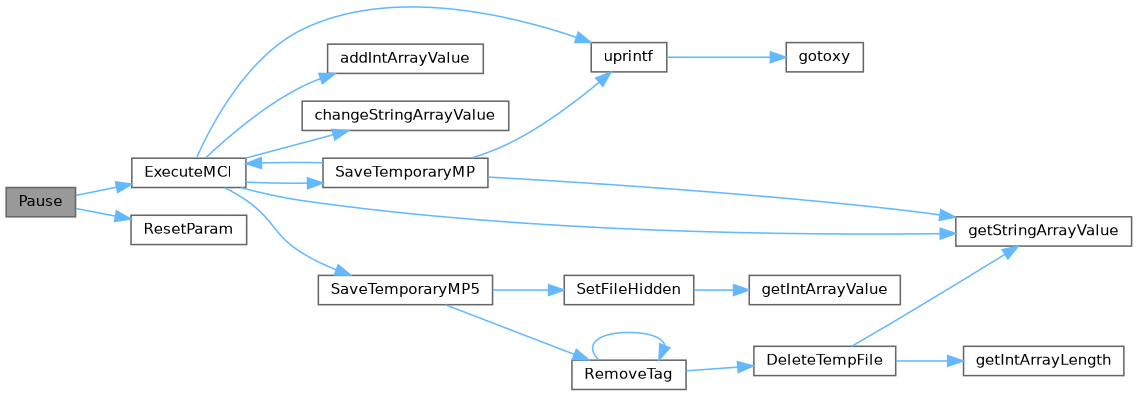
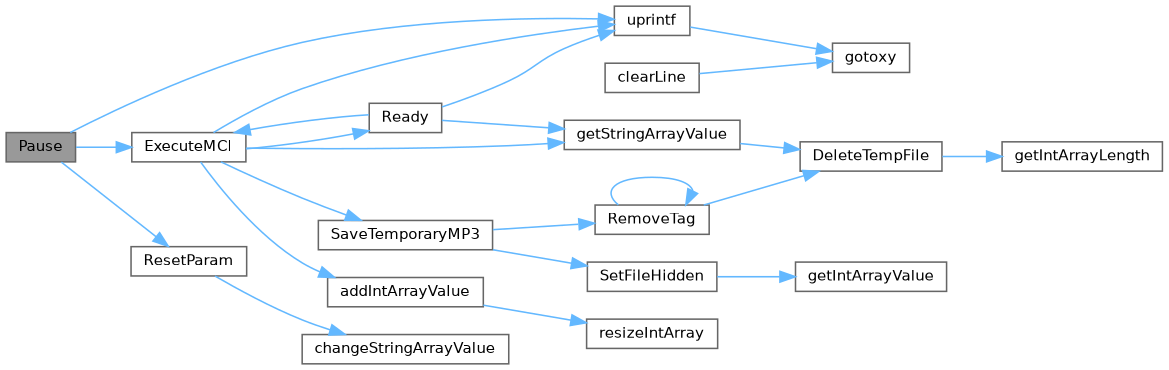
edge "Pause" -> "uprintf": added
node "clearLine": added
edge "ExecuteMCI" -> "changeStringArrayValue": now "ResetParam" -> "changeStringArrayValue"
node "SaveTemporaryMP": label "SaveTemporaryMP" -> "Ready"
node "SaveTemporaryMP5": label "SaveTemporaryMP5" -> "SaveTemporaryMP3"
edge "DeleteTempFile" -> "getStringArrayValue": reversed
node "resizeIntArray": added
